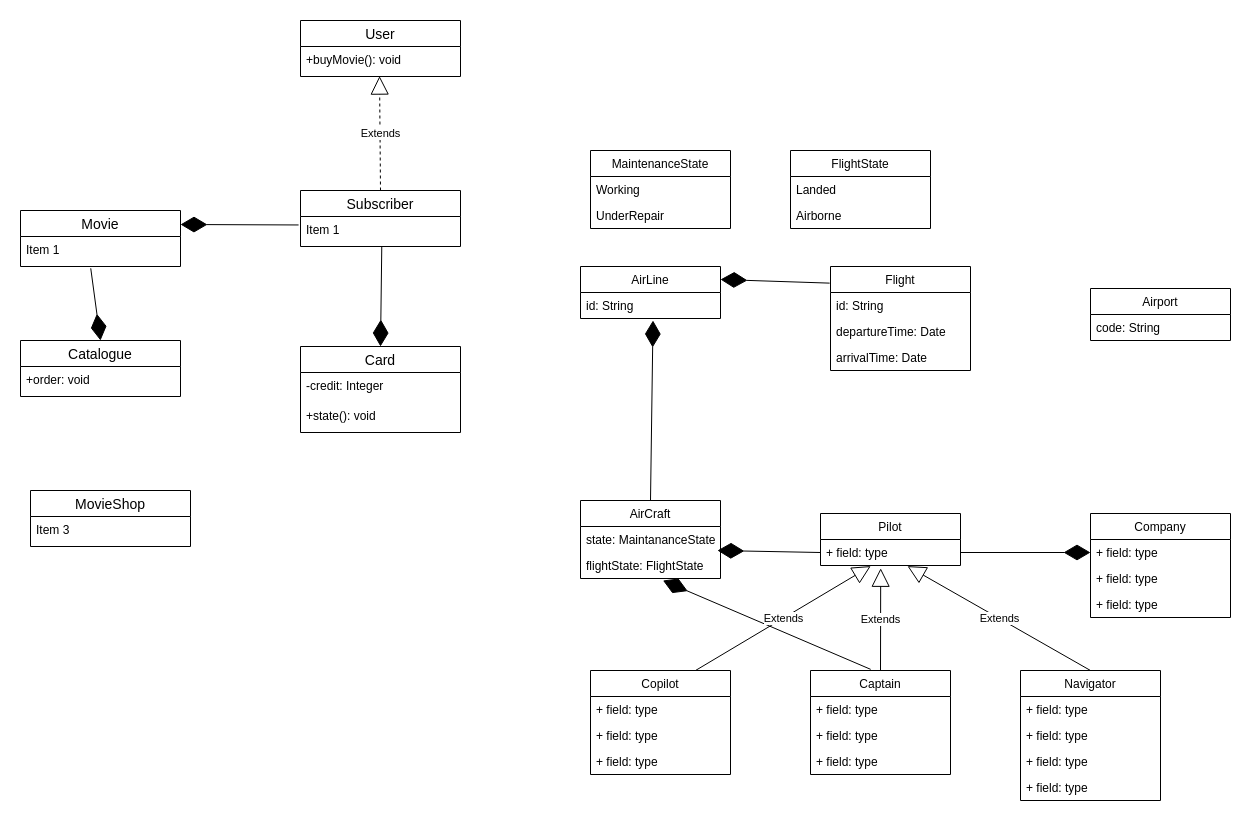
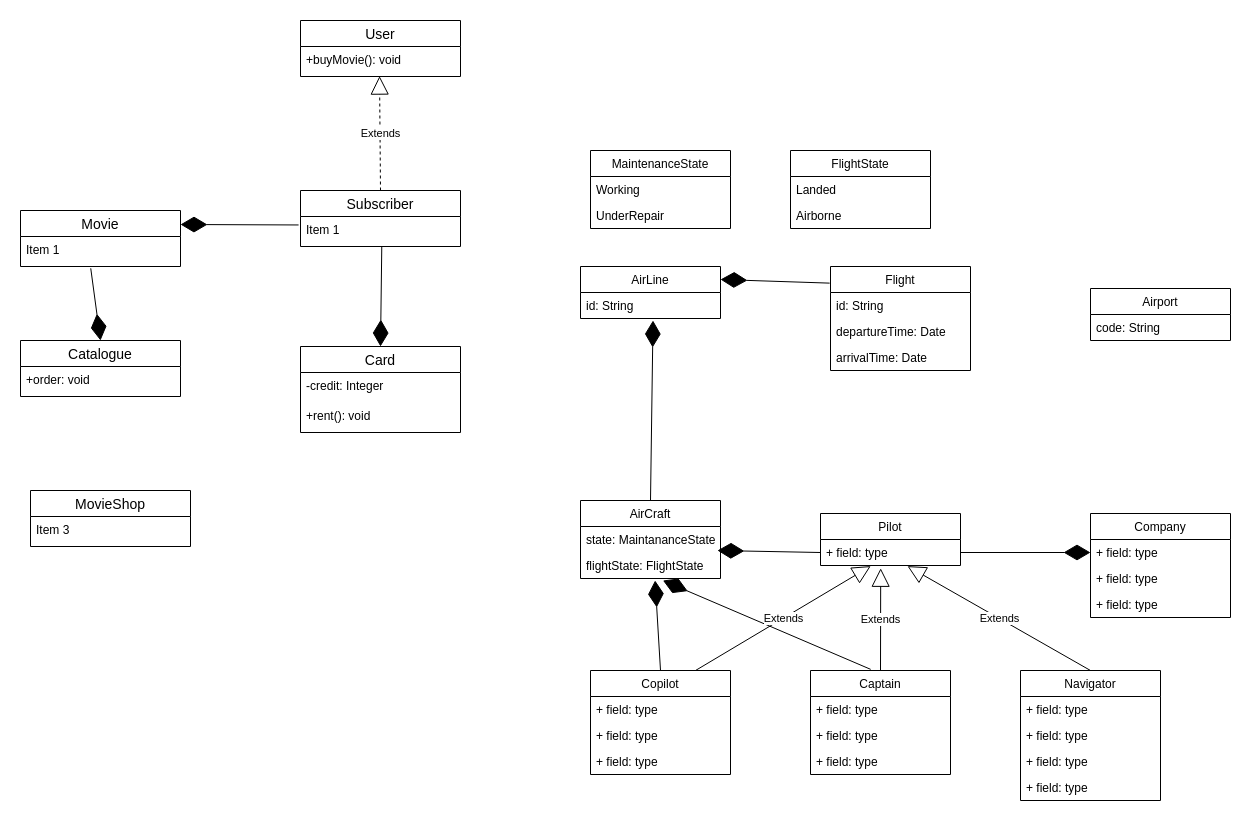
node "+state(): void": label "+state(): void" -> "+rent(): void"
edge "Copilot" -> "flightState: FlightState": added
